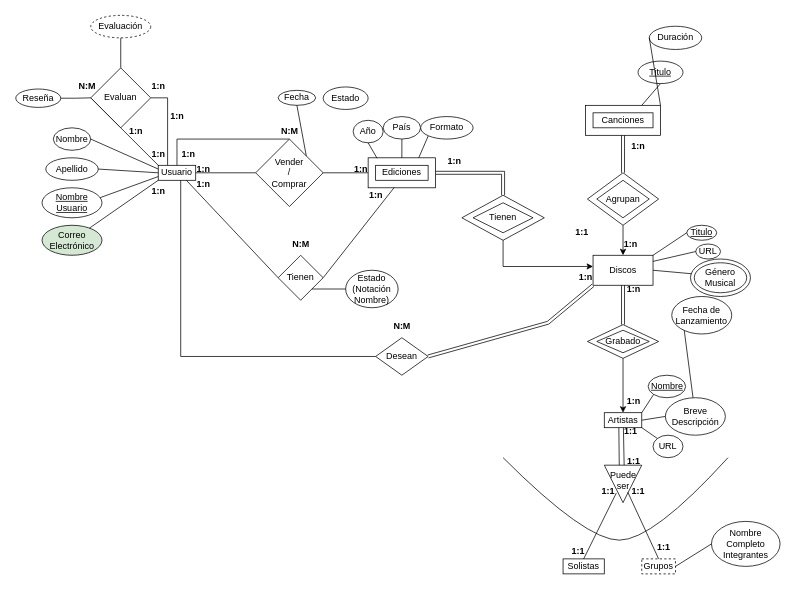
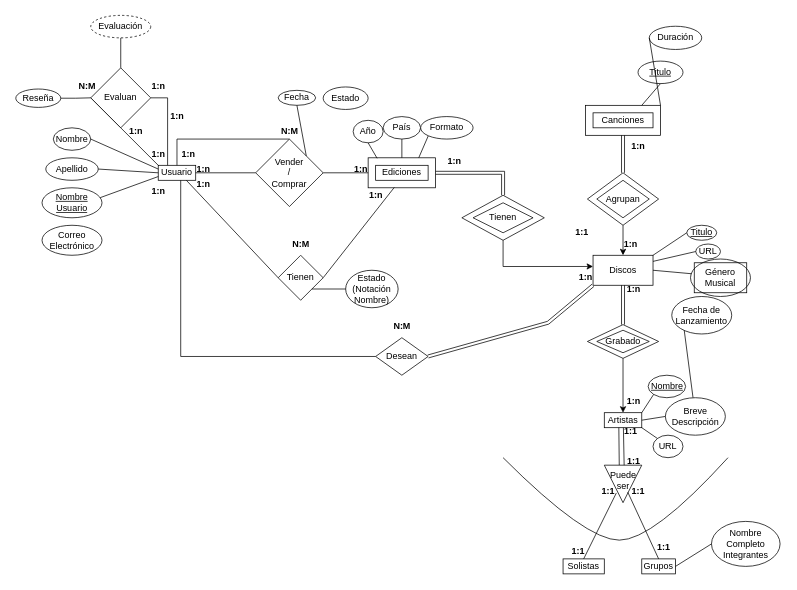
edge "Usuario" -- "Correo Electrónico": removed
node "Correo Electrónico": fillcolor #d5e8d4 -> #ffffff
node "Género Musical": shape ellipse -> rectangle
node "Grupos": style dashed -> solid
